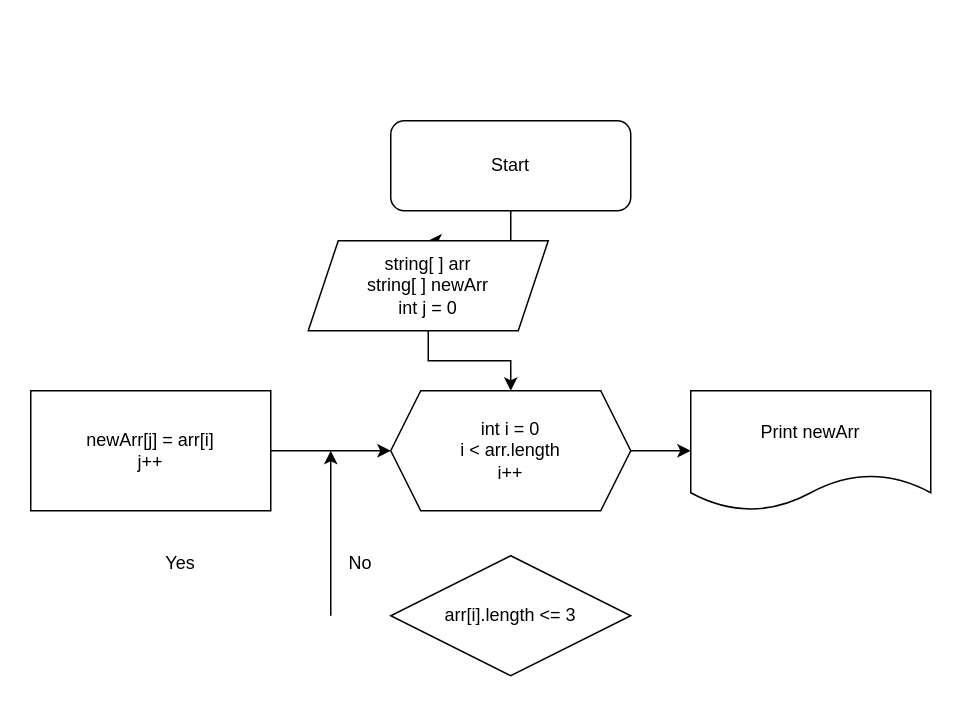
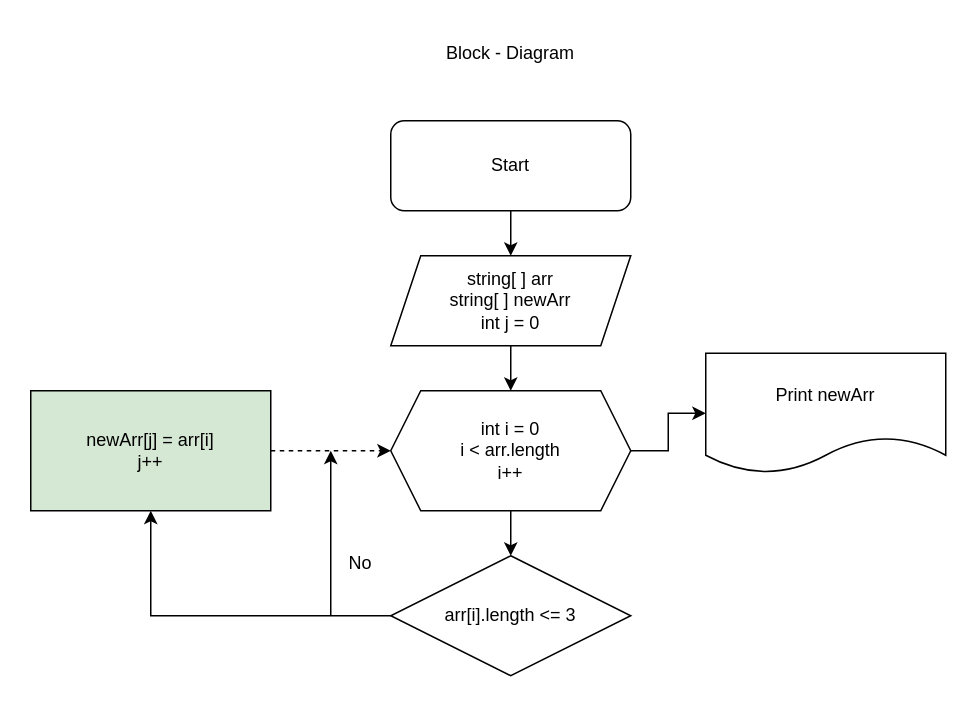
node "Block - Diagram": added
node "string[ ] arr string[ ] newArr int j = 0": moved (428, 286) -> (511, 301)
node "newArr[j] = arr[i] j++": fillcolor #ffffff -> #d5e8d4
edge "newArr[j] = arr[i] j++" -> "int i = 0 i < arr.length i++": style solid -> dashed
node "Print newArr": moved (811, 451) -> (826, 413)
edge "int i = 0 i < arr.length i++" -> "arr[i].length <= 3": added
node "Yes": removed
edge "arr[i].length <= 3" -> "newArr[j] = arr[i] j++": added
